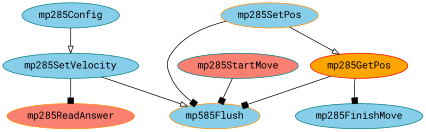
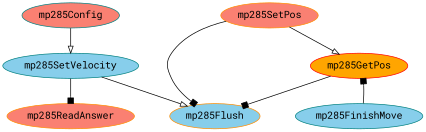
node "mp285Config": fillcolor skyblue -> salmon
node "mp285SetPos": fillcolor skyblue -> salmon
node "mp285StartMove": removed
edge "mp285GetPos" -> "mp285FinishMove": reversed
node "mp585Flush": label "mp585Flush" -> "mp285Flush"
